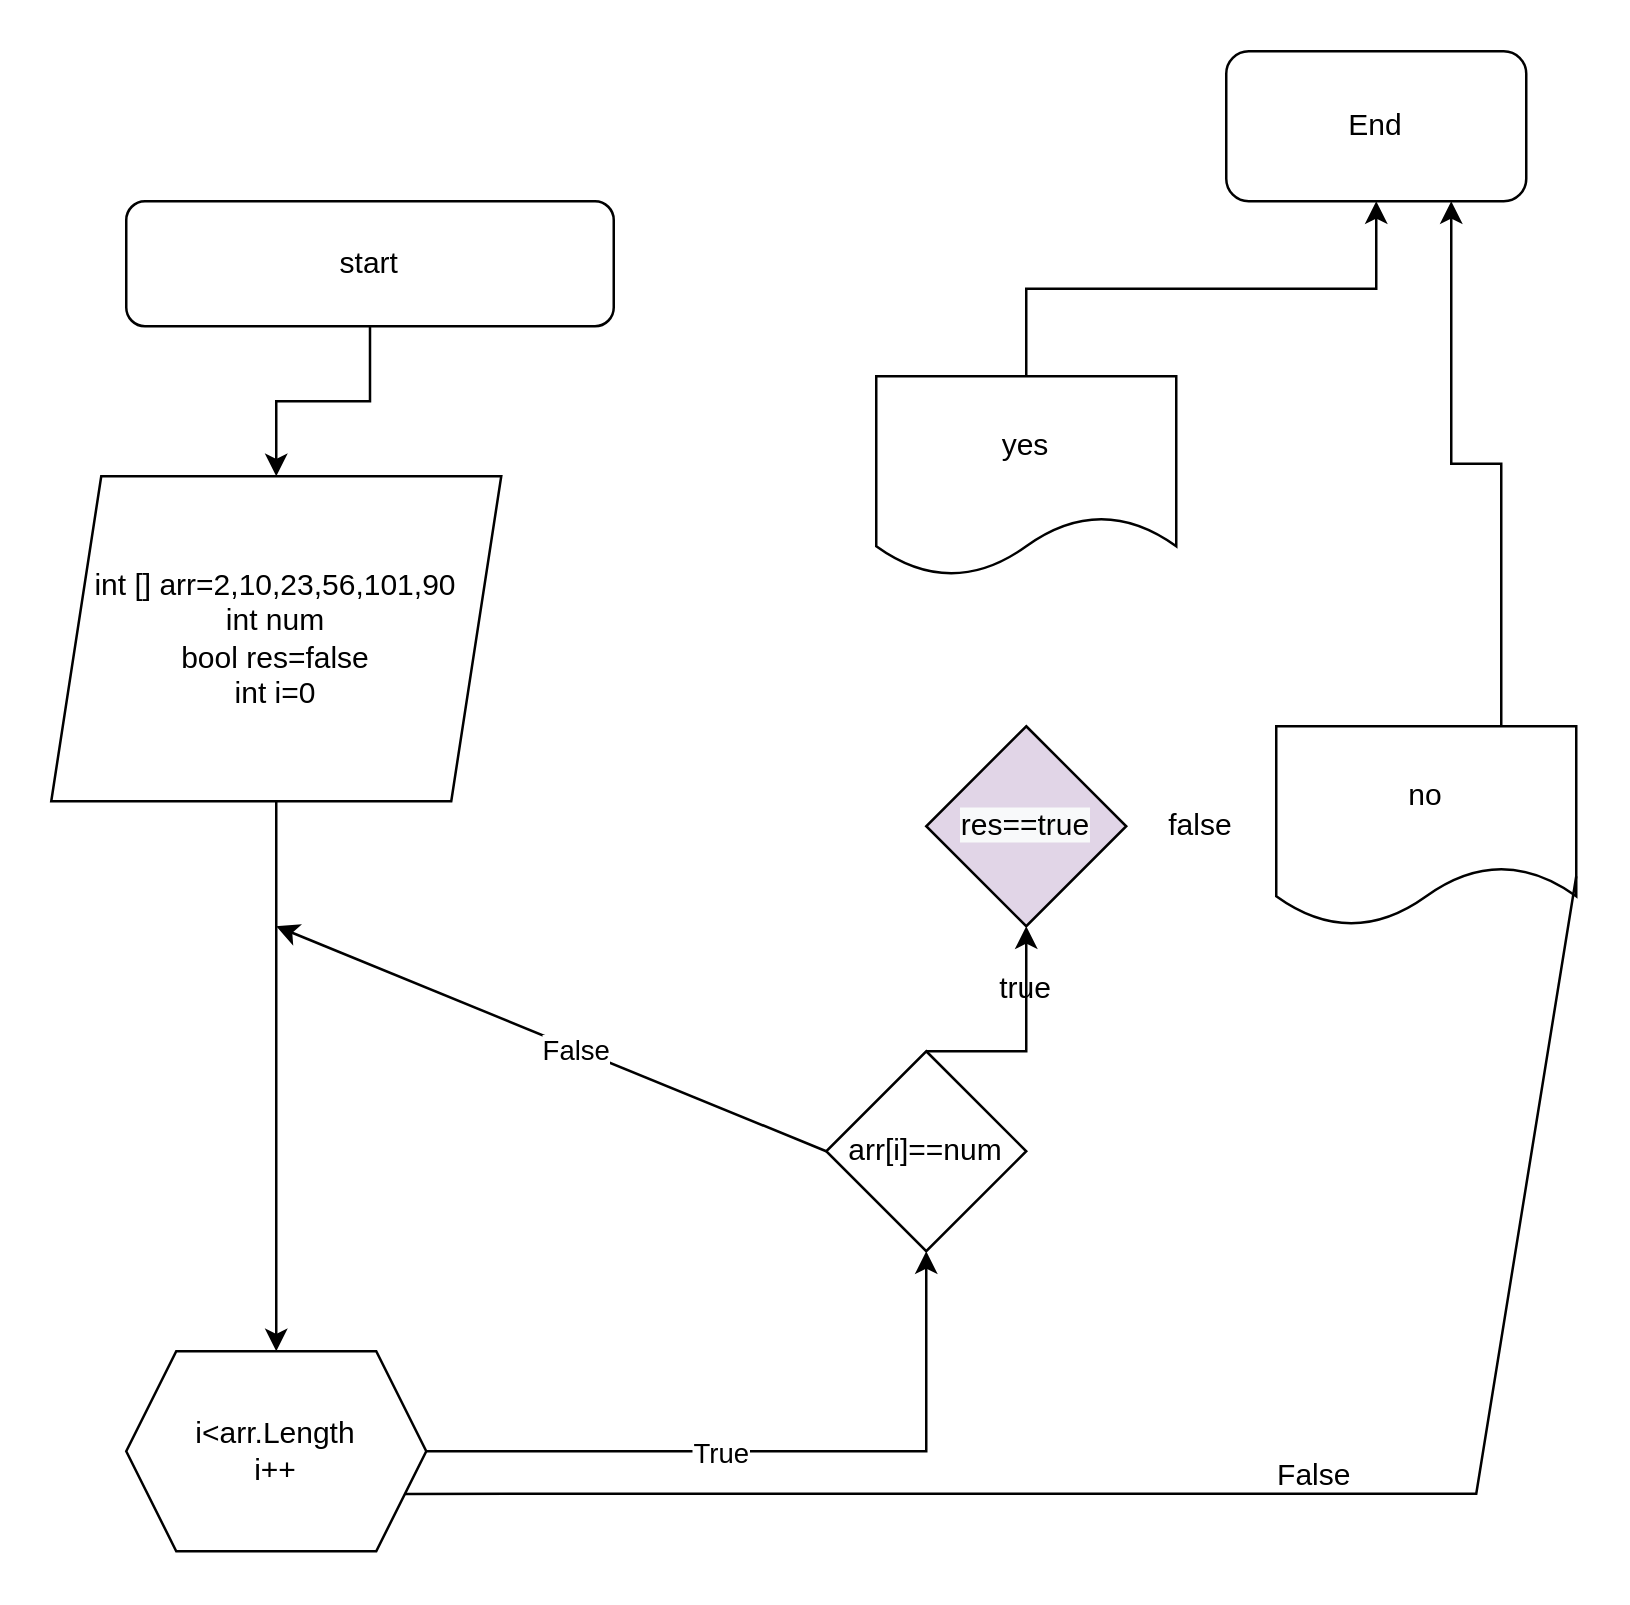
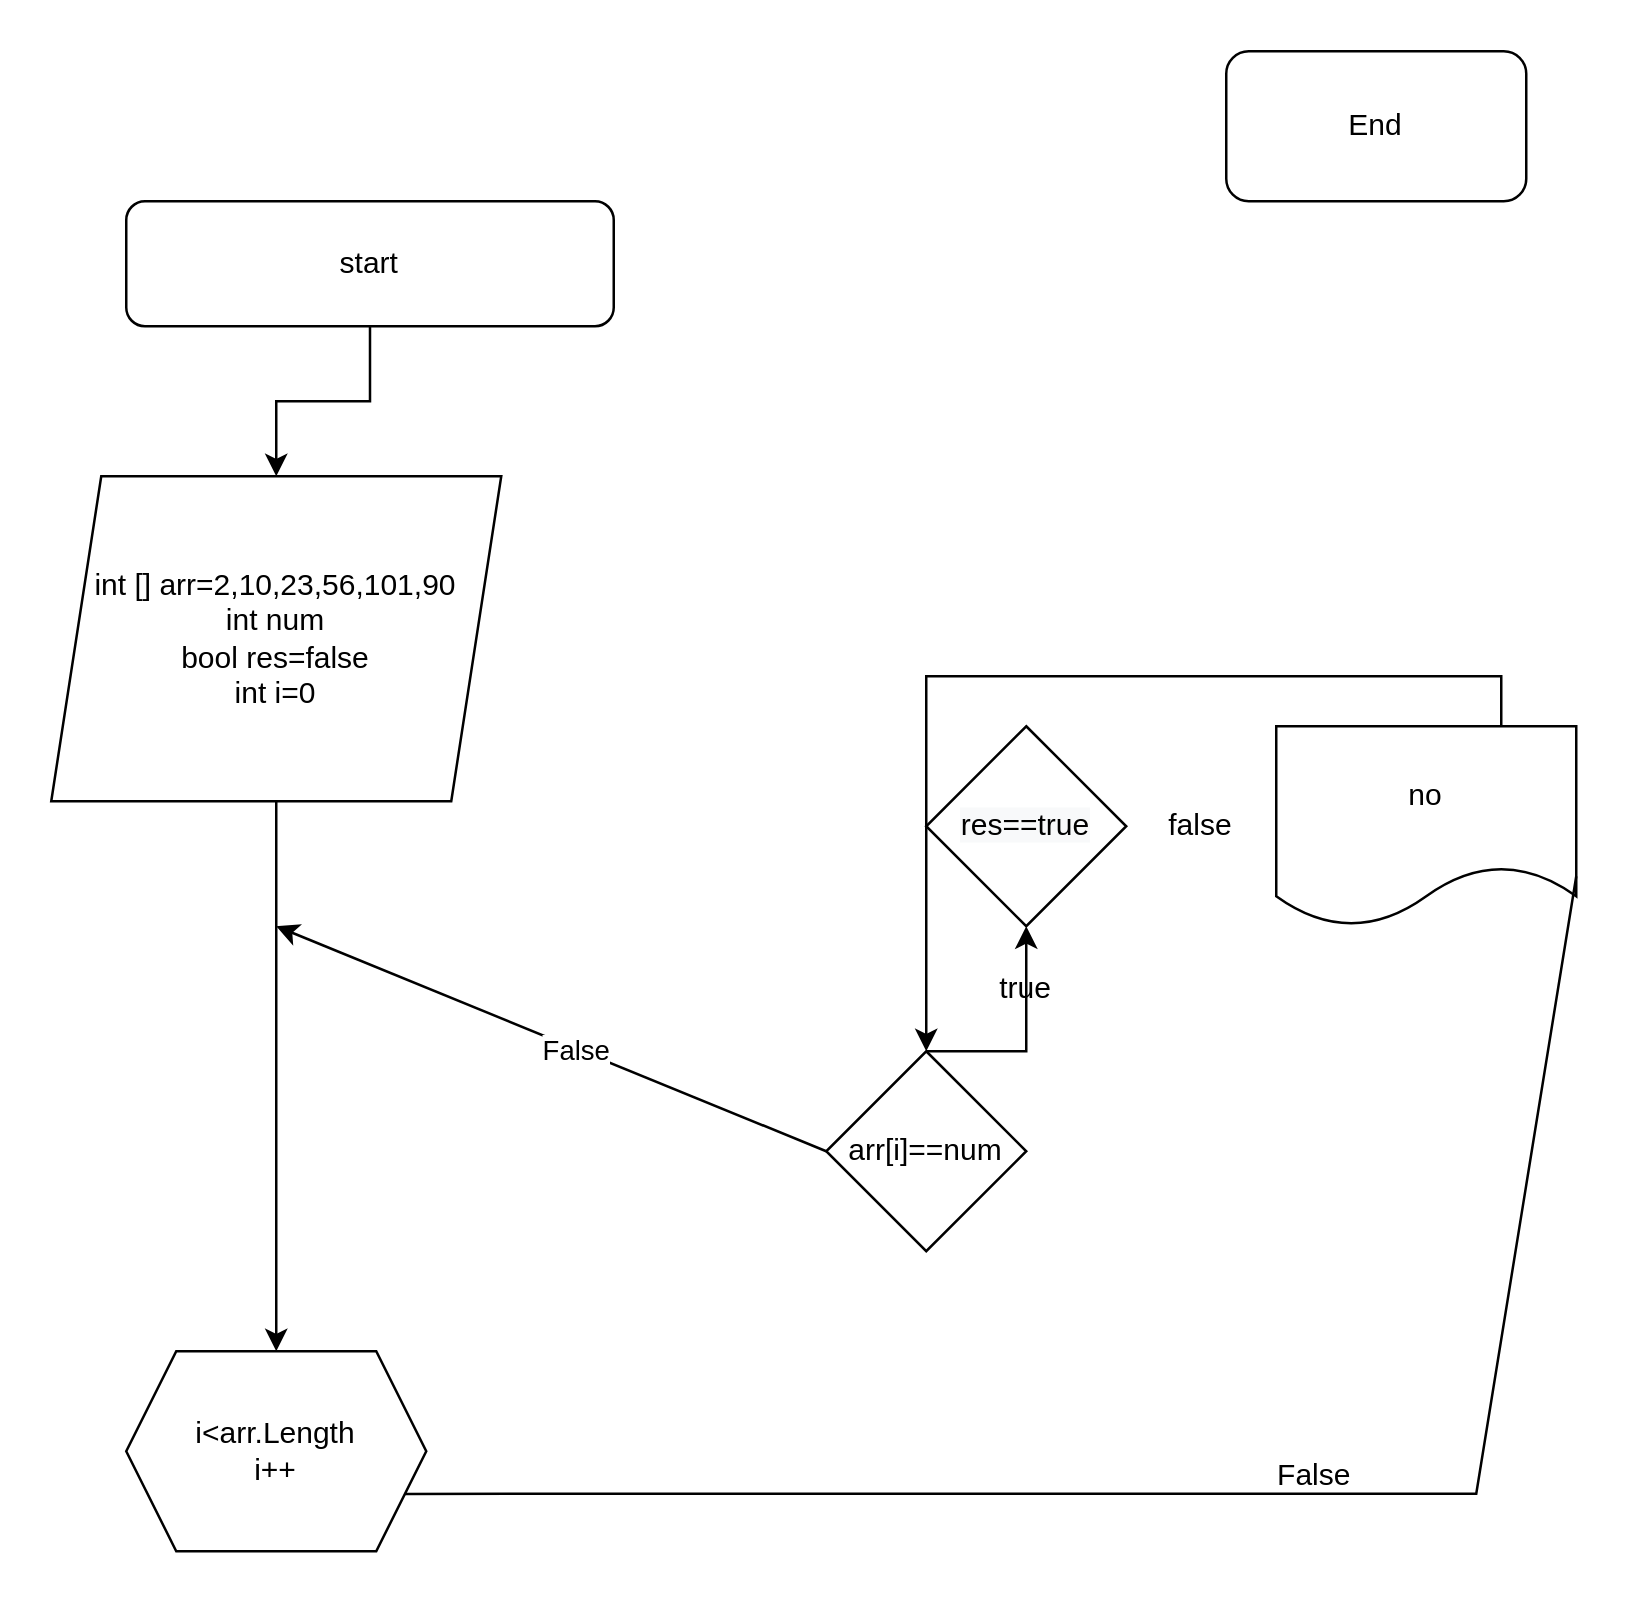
edge "yes" -> "End": removed
edge "no" -> "End": now "no" -> "arr[i]==num"
node "yes": removed
node "res==true": fillcolor #e1d5e7 -> #ffffff
edge "i<arr.Length i++" -> "arr[i]==num": removed, label "True"
